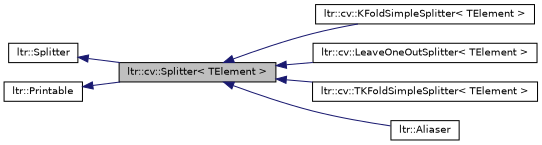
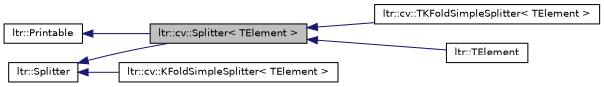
edge "ltr::cv::KFoldSimpleSplitter< TElement >" -> "ltr::cv::Splitter< TElement >": now "ltr::cv::KFoldSimpleSplitter< TElement >" -> "ltr::Splitter"
node "ltr::cv::LeaveOneOutSplitter< TElement >": removed
node "ltr::Aliaser": label "ltr::Aliaser" -> "ltr::TElement"
